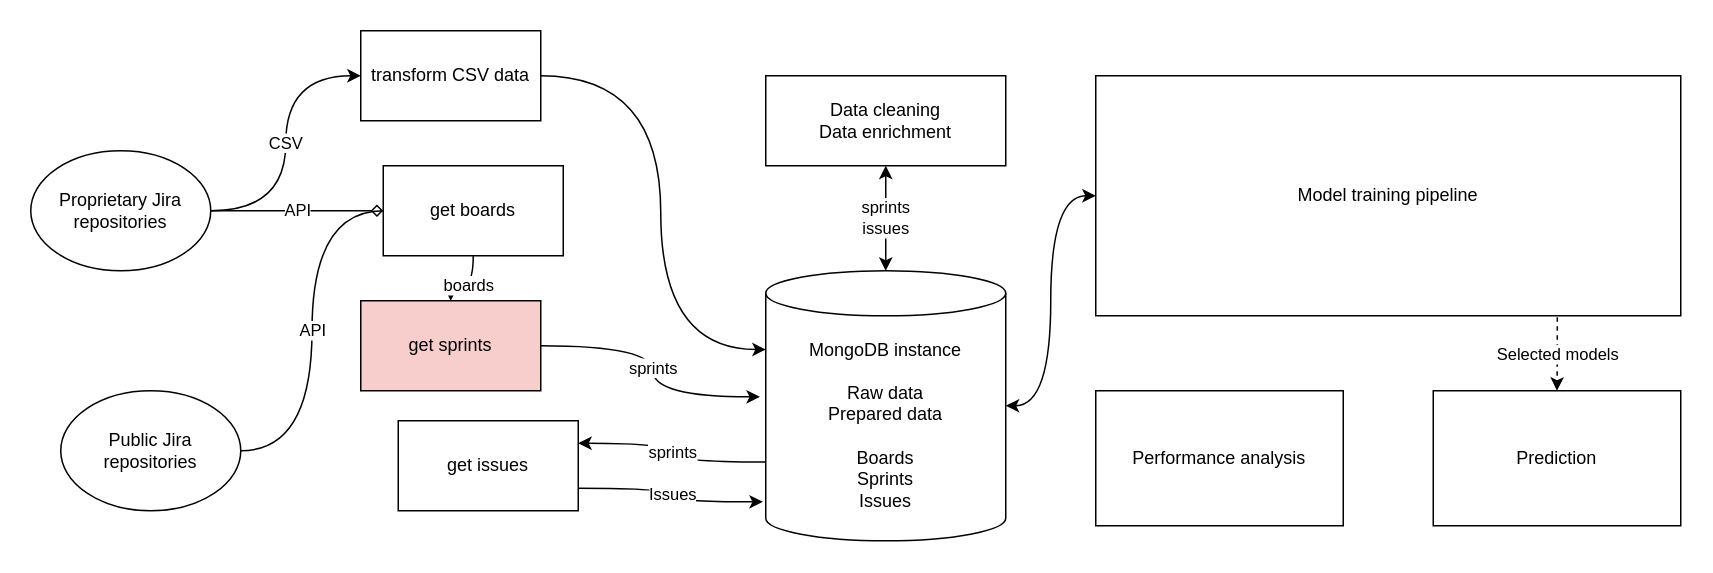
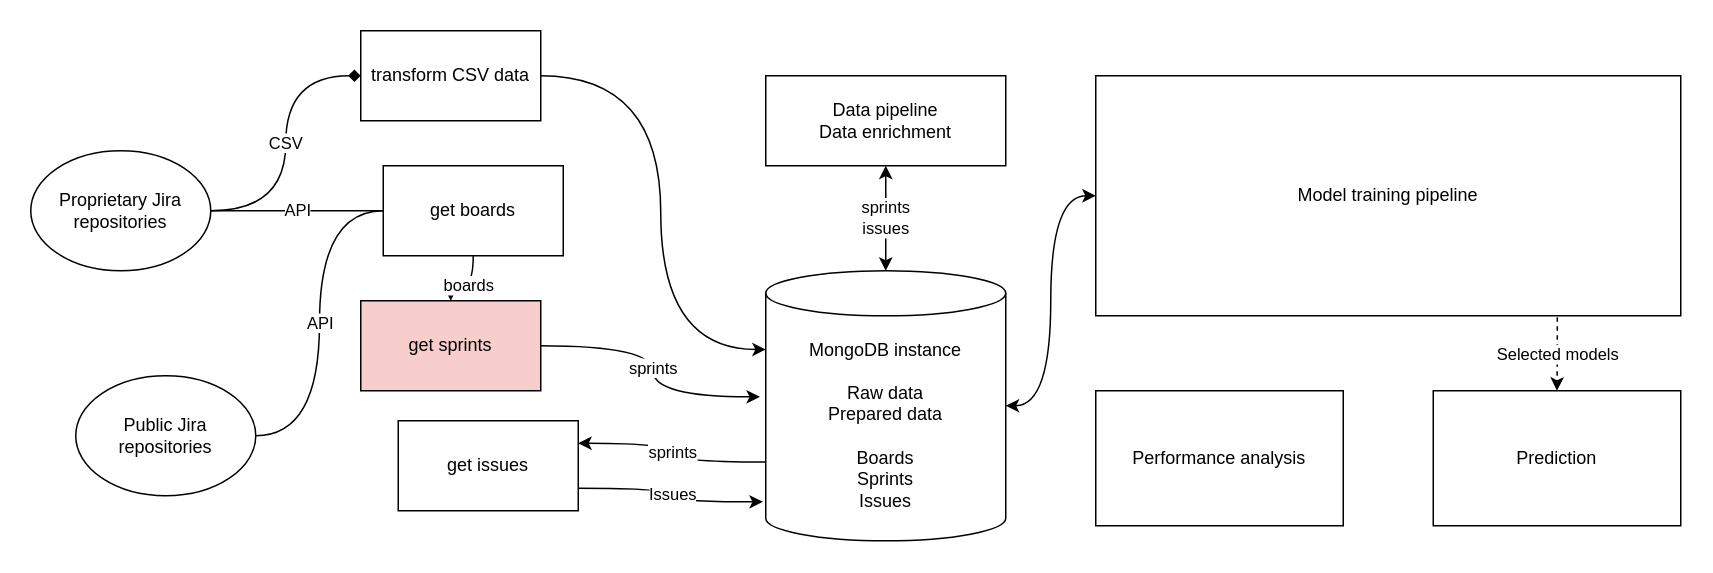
edge "Proprietary Jira repositories" -> "transform CSV data": arrowhead classic -> diamond
node "Data cleaning Data enrichment": label "Data cleaning Data enrichment" -> "Data pipeline Data enrichment"
edge "Proprietary Jira repositories" -> "get boards": arrowhead diamond -> none
node "Public Jira repositories": moved (151, 451) -> (166, 436)
